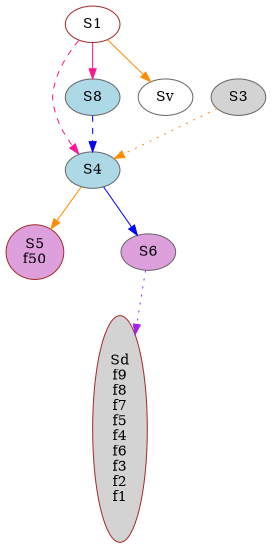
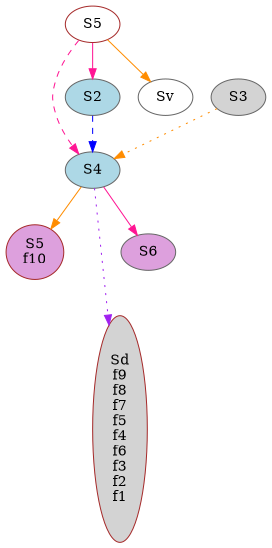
node "S1": label "S1" -> "S5"
node "S8": label "S8" -> "S2"
edge "S4" -> "S6": color blue -> deeppink
node "S5 f50": label "S5 f50" -> "S5 f10"
edge "S6" -> "Sd f9 f8 f7 f5 f4 f6 f3 f2 f1": now "S4" -> "Sd f9 f8 f7 f5 f4 f6 f3 f2 f1"
